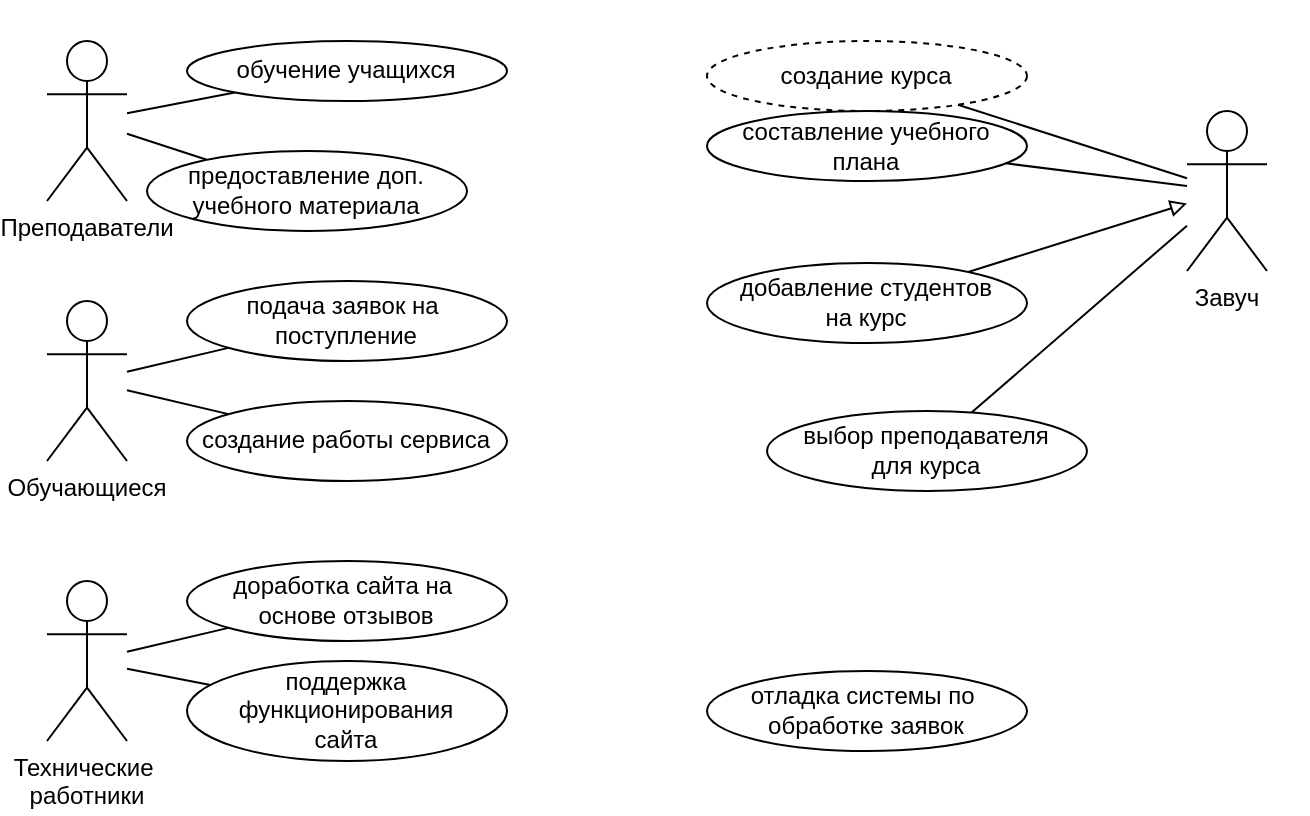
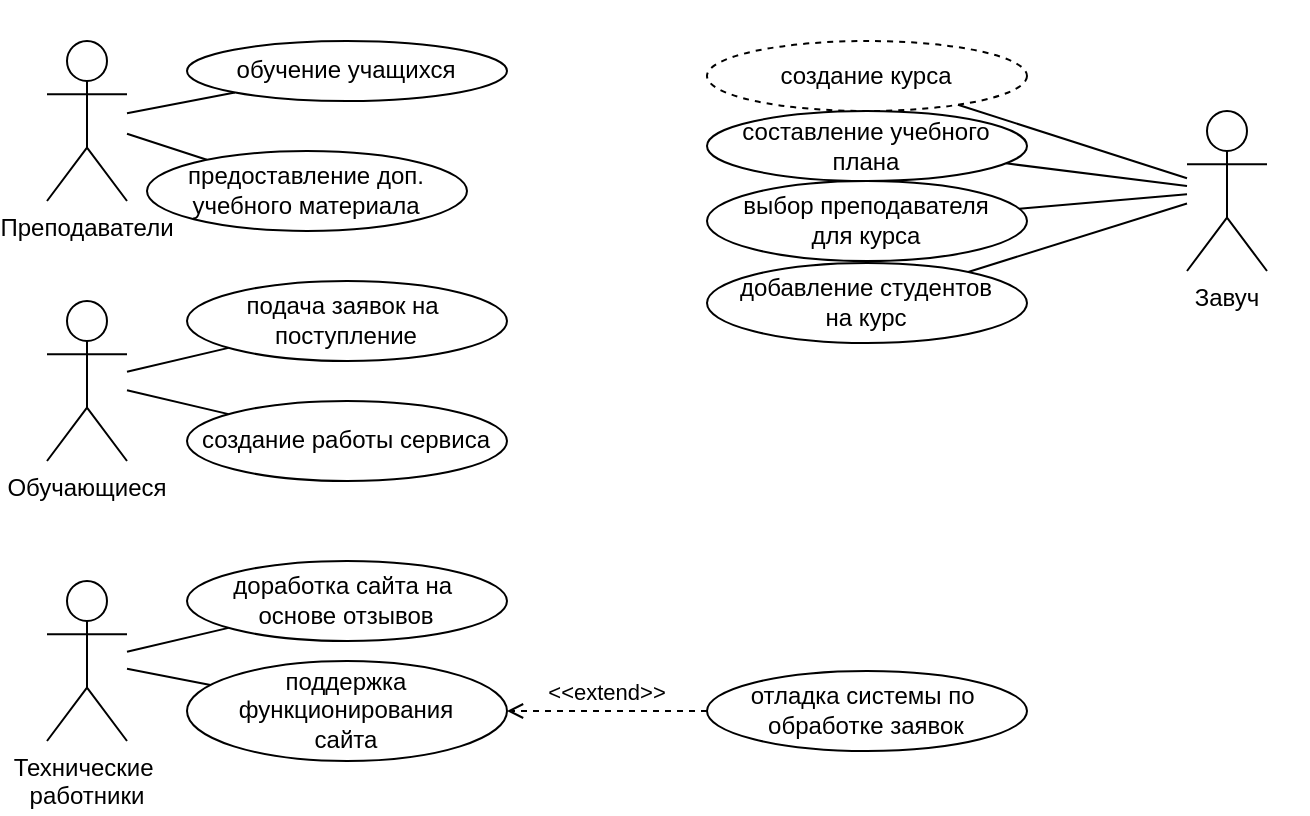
edge "добавление студентов на курс" -> "Завуч": arrowhead block -> none
node "выбор преподавателя для курса": moved (927, 451) -> (867, 221)
edge "отладка системы по обработке заявок" -> "поддержка функционирования сайта": added, label "<<extend>>"
